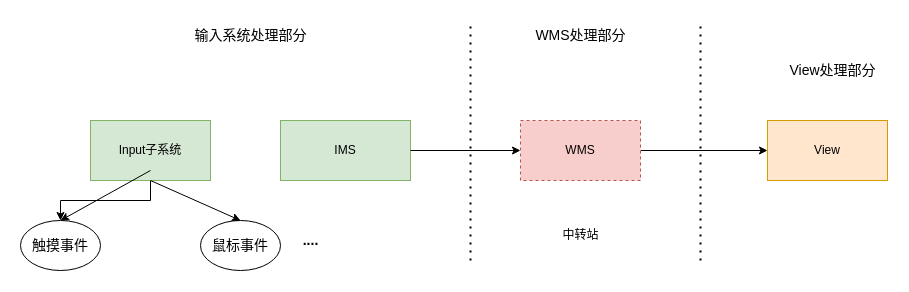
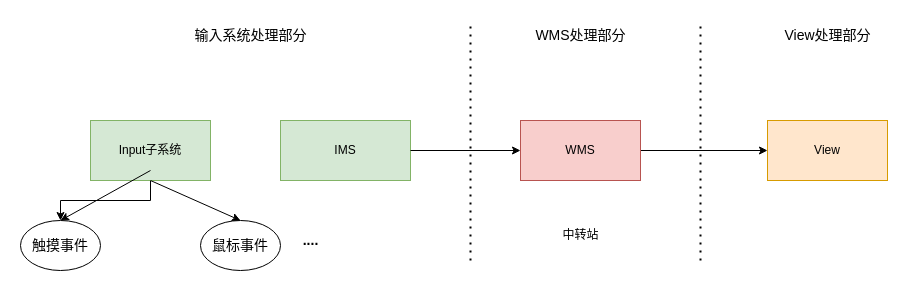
node "View处理部分": moved (833, 71) -> (828, 36)
node "WMS": style dashed -> solid
